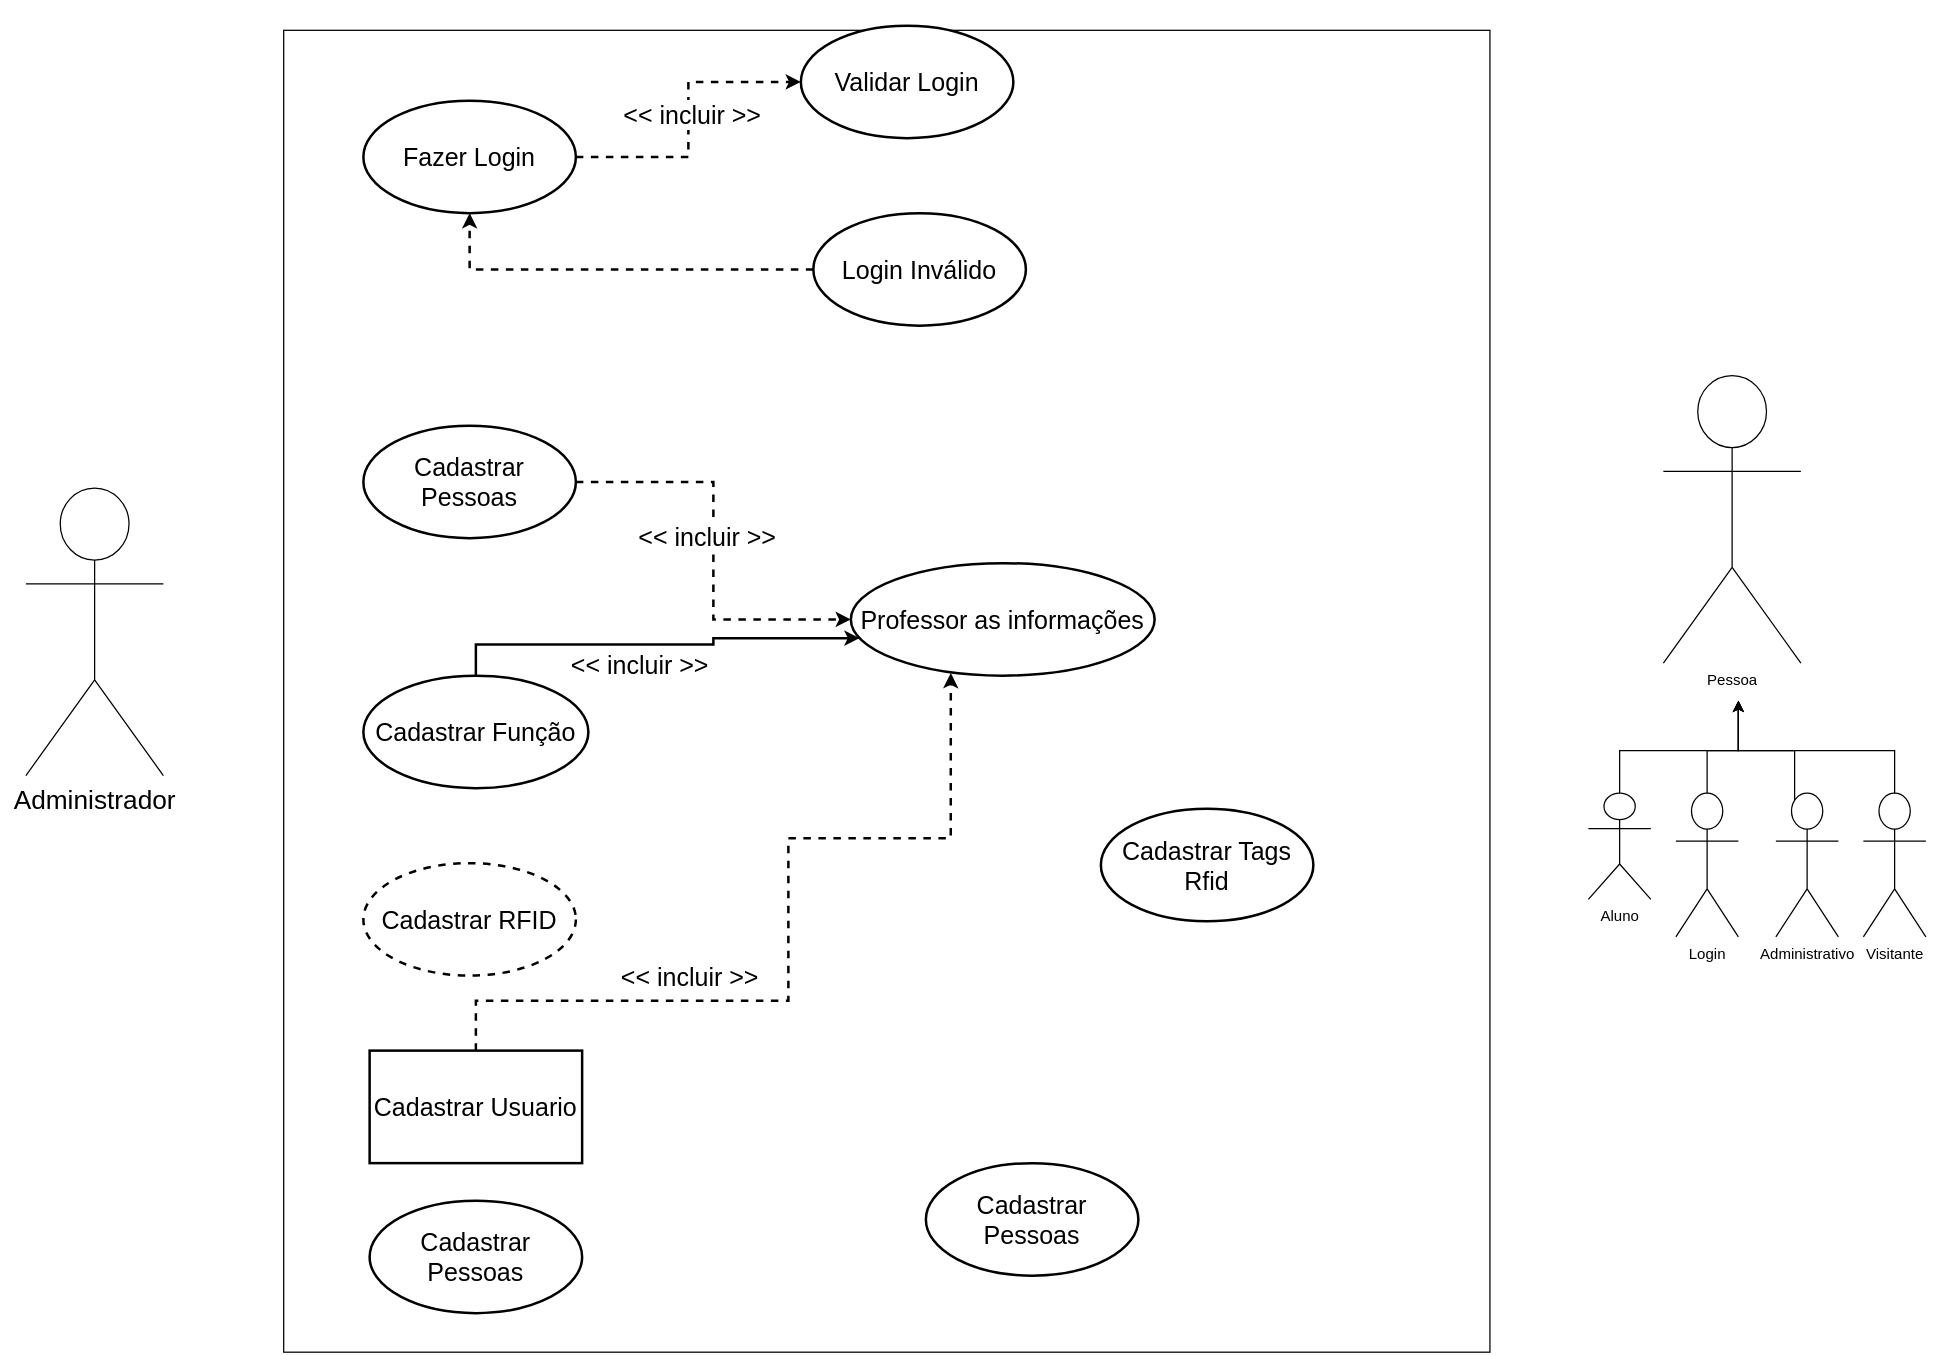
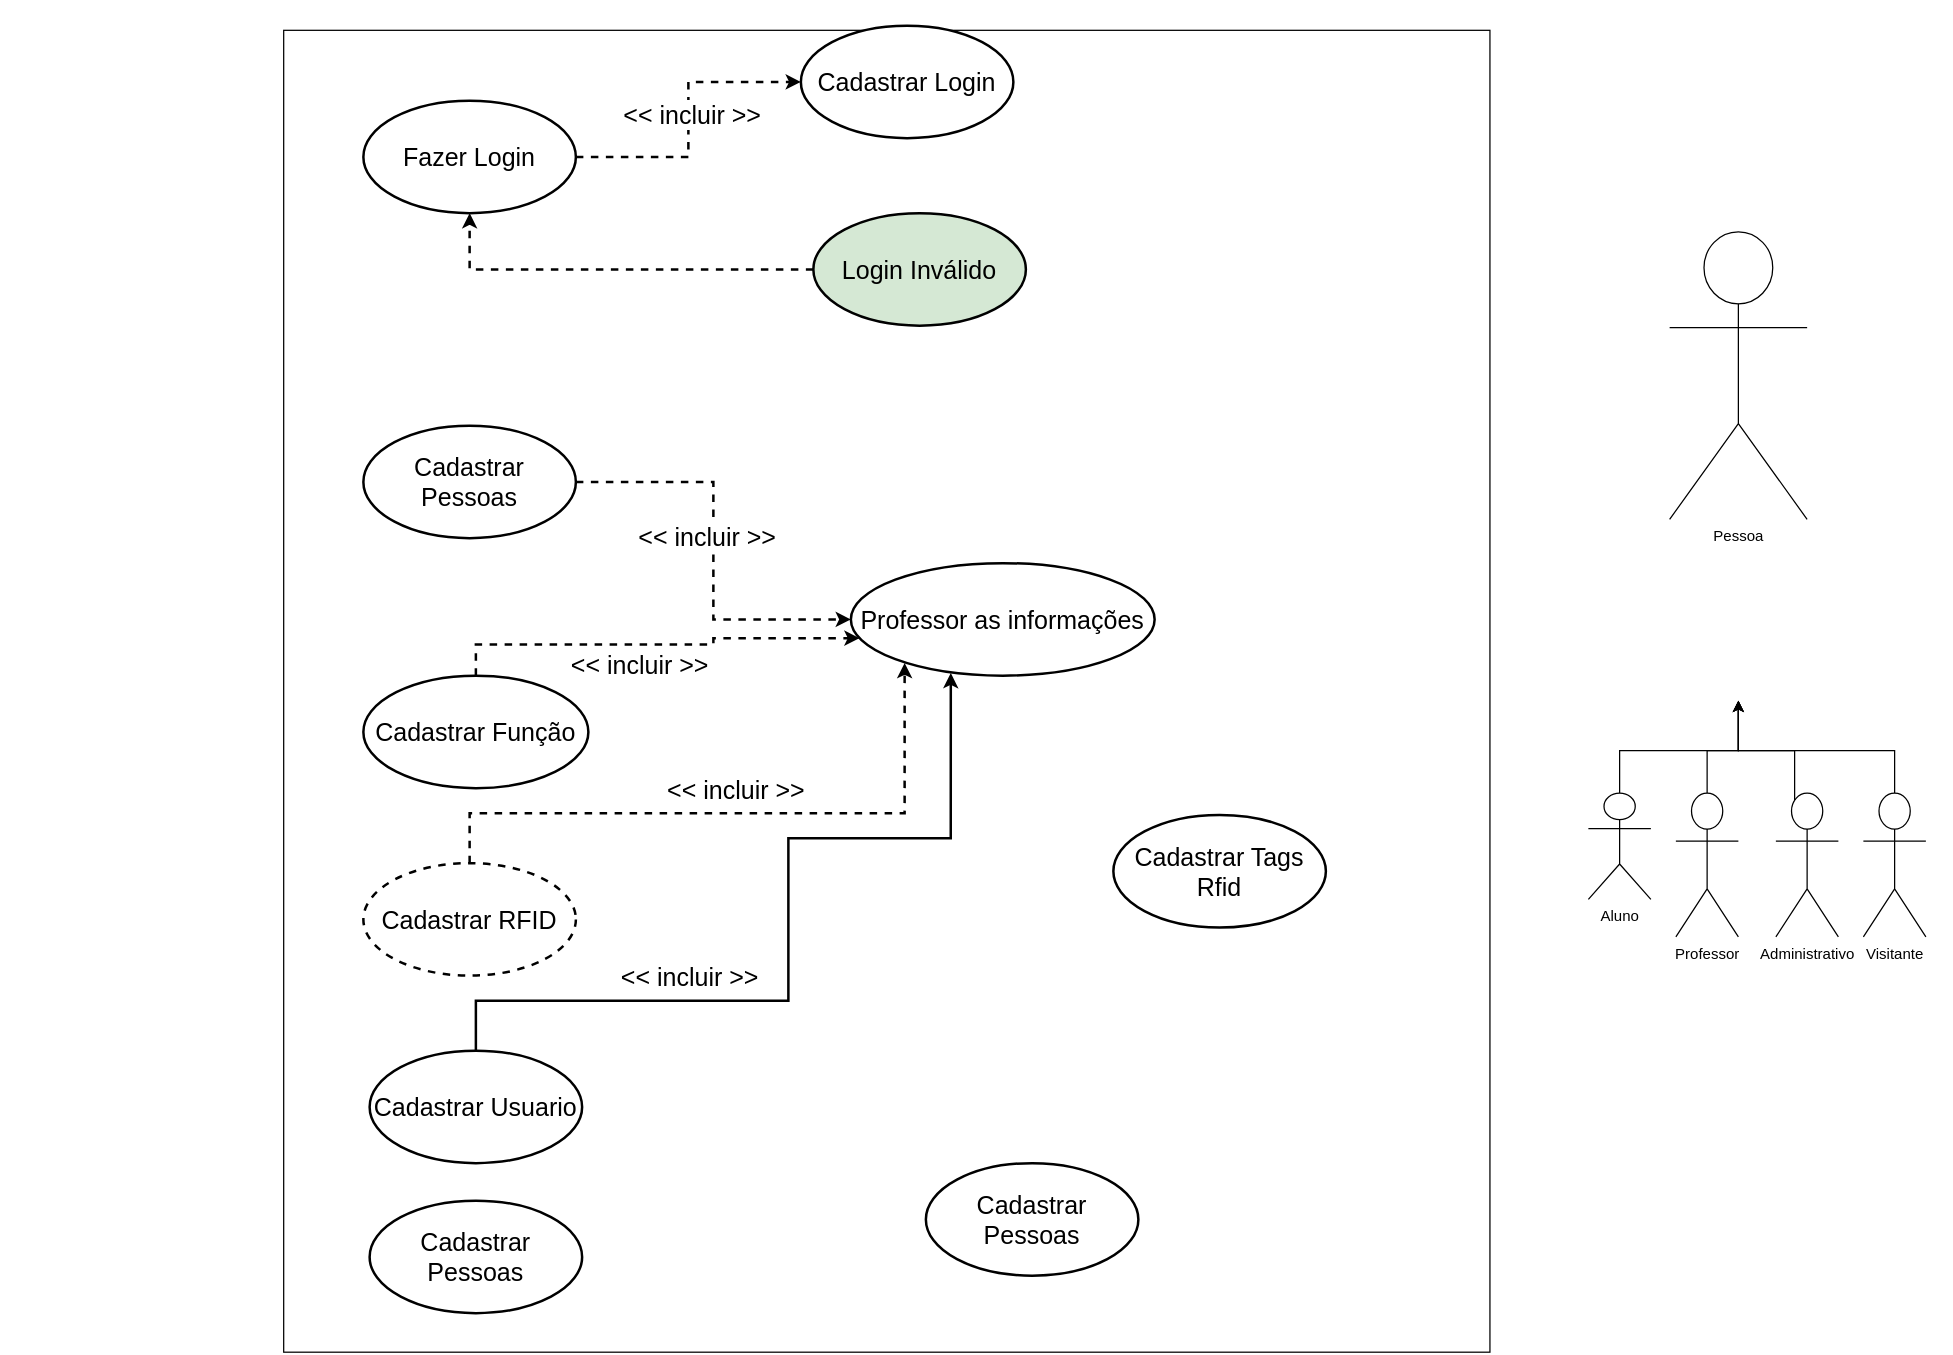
node "Validar Login": label "Validar Login" -> "Cadastrar Login"
node "Login Inválido": fillcolor #ffffff -> #d5e8d4
node "Pessoa": moved (1732, 519) -> (1738, 376)
node "Administrador": removed
edge "Cadastrar Função" -> "Professor as informações": style solid -> dashed
edge "Cadastrar RFID" -> "Professor as informações": added, label "<< incluir >>"
node "Cadastrar Tags Rfid": moved (1207, 865) -> (1219, 871)
edge "Cadastrar Usuario" -> "Professor as informações": style dashed -> solid
node "Login": label "Login" -> "Professor"
node "Cadastrar Usuario": shape rectangle -> ellipse
